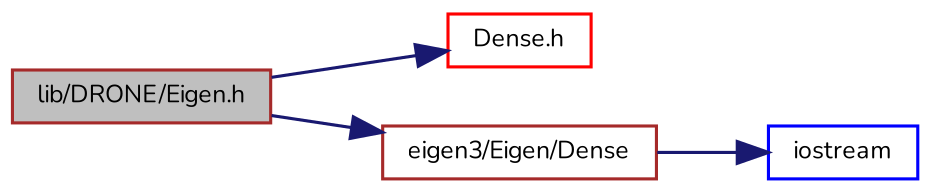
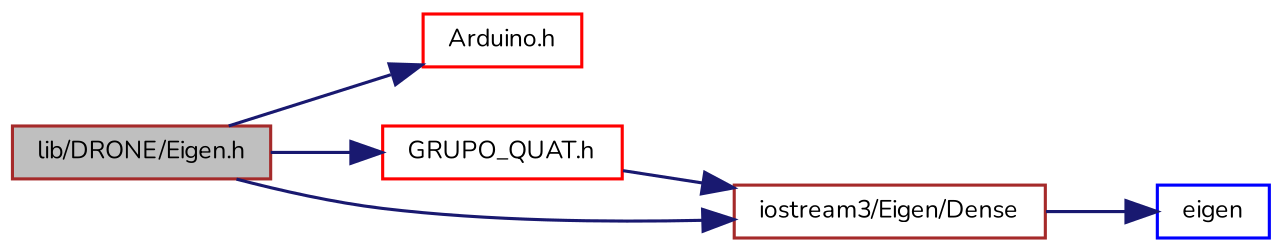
node "Dense.h": label "Dense.h" -> "Arduino.h"
node "GRUPO_QUAT.h": added
node "eigen3/Eigen/Dense": label "eigen3/Eigen/Dense" -> "iostream3/Eigen/Dense"
node "iostream": label "iostream" -> "eigen"
